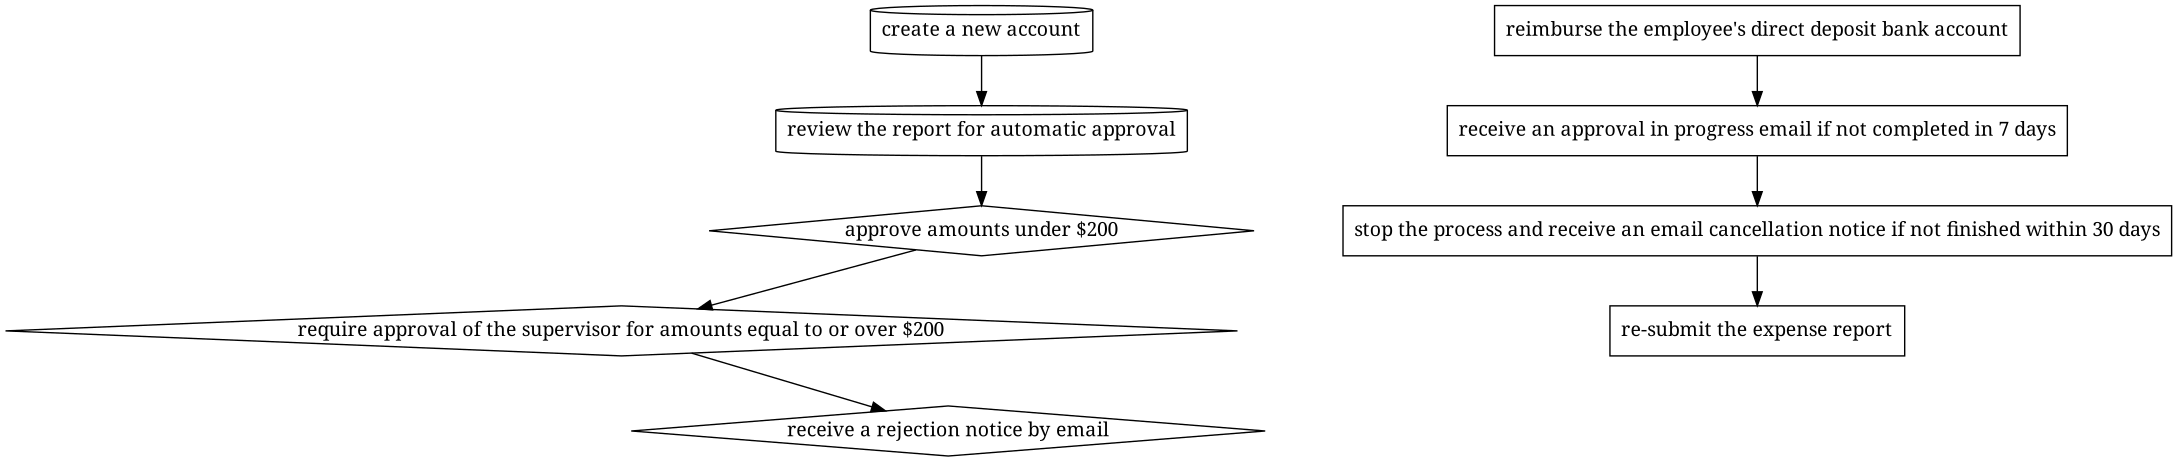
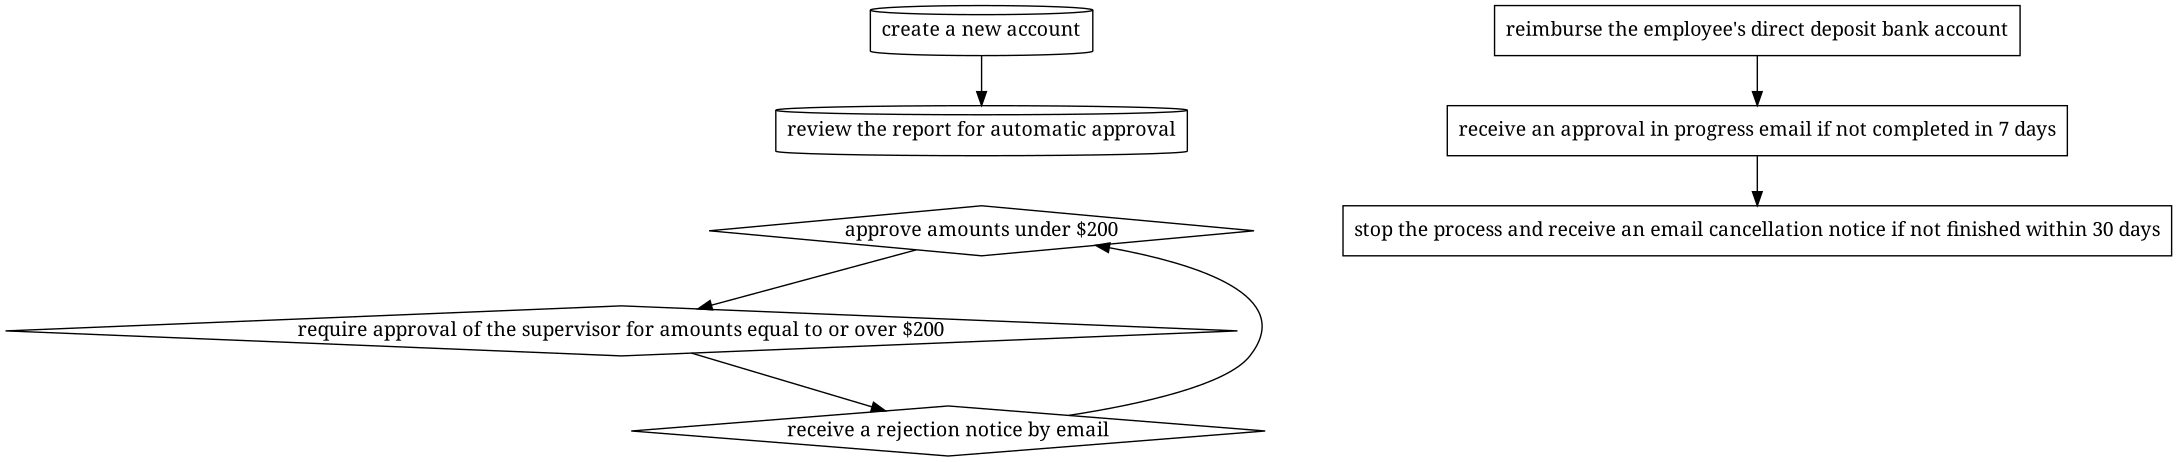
edge "review the report for automatic approval" -> "approve amounts under $200": now "receive a rejection notice by email" -> "approve amounts under $200"
node "re-submit the expense report": removed
